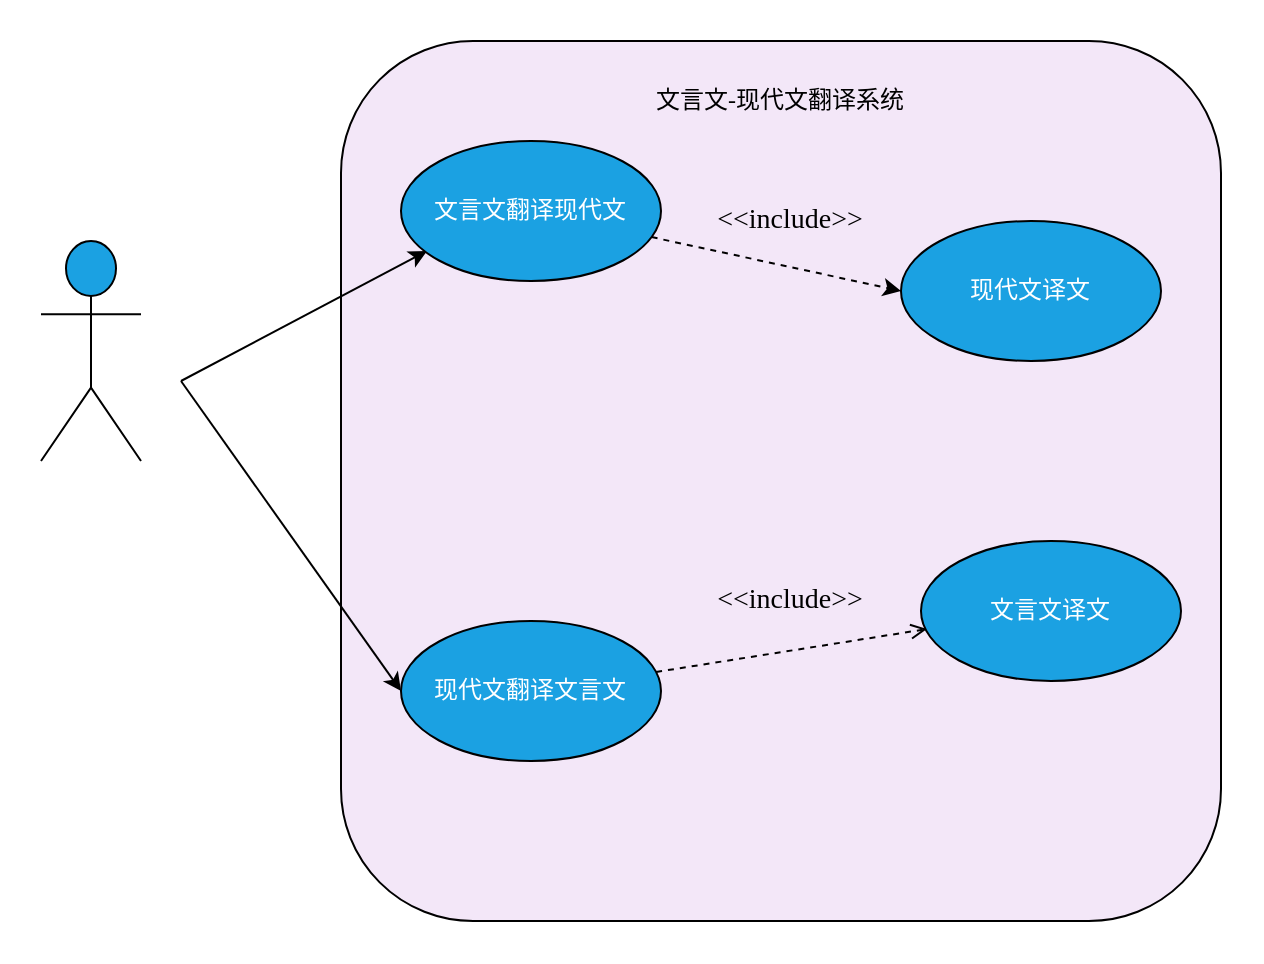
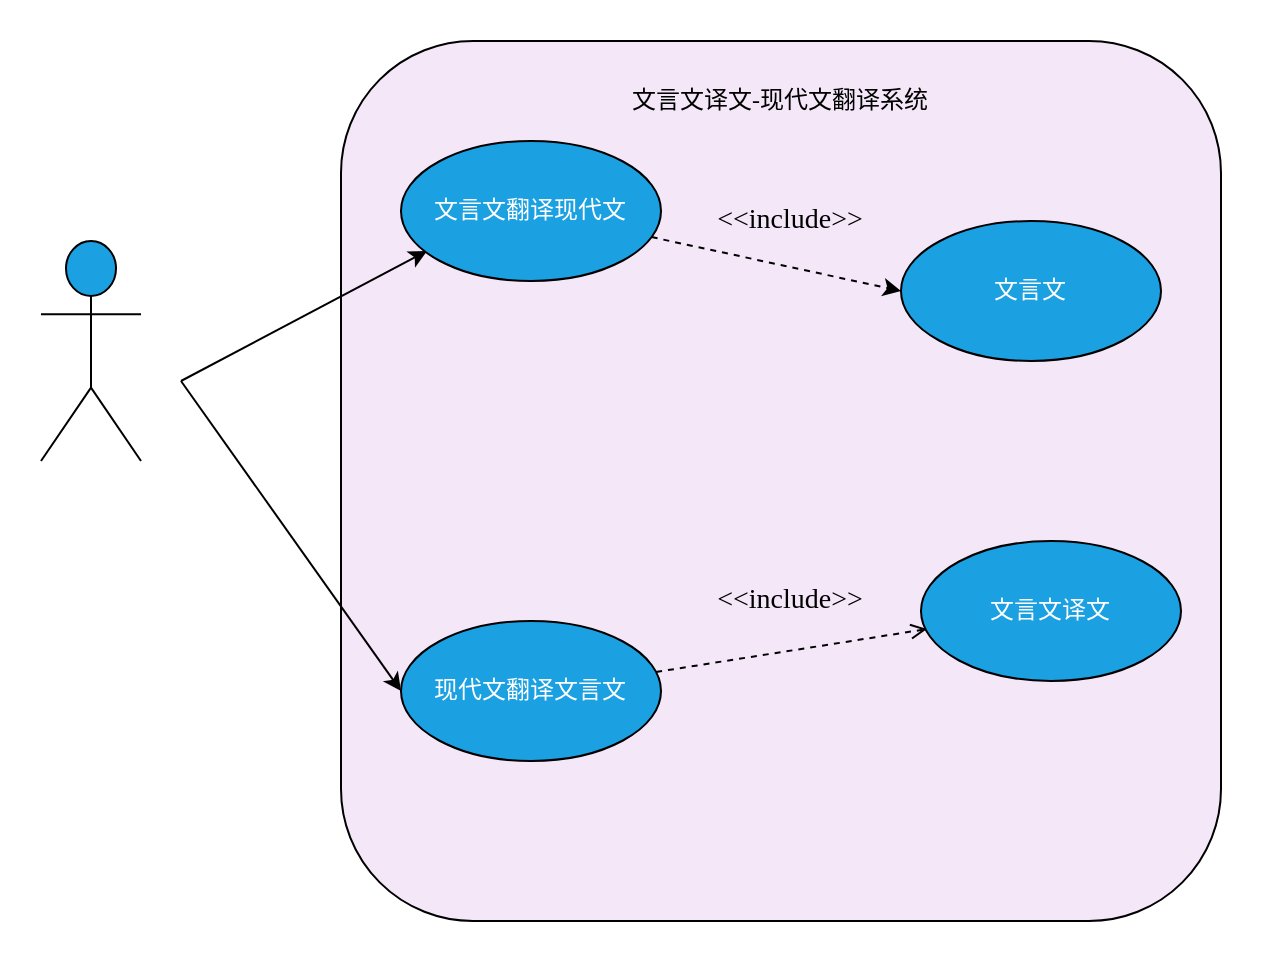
node "文言文-现代文翻译系统": label "文言文-现代文翻译系统" -> "文言文译文-现代文翻译系统"
node "现代文译文": label "现代文译文" -> "文言文"
